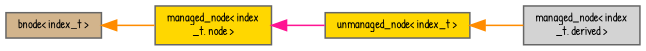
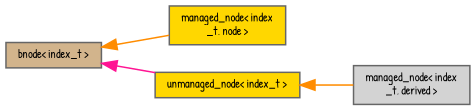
edge "unmanaged_node< index_t >" -> "managed_node< index _t, node >": now "unmanaged_node< index_t >" -> "bnode< index_t >"
